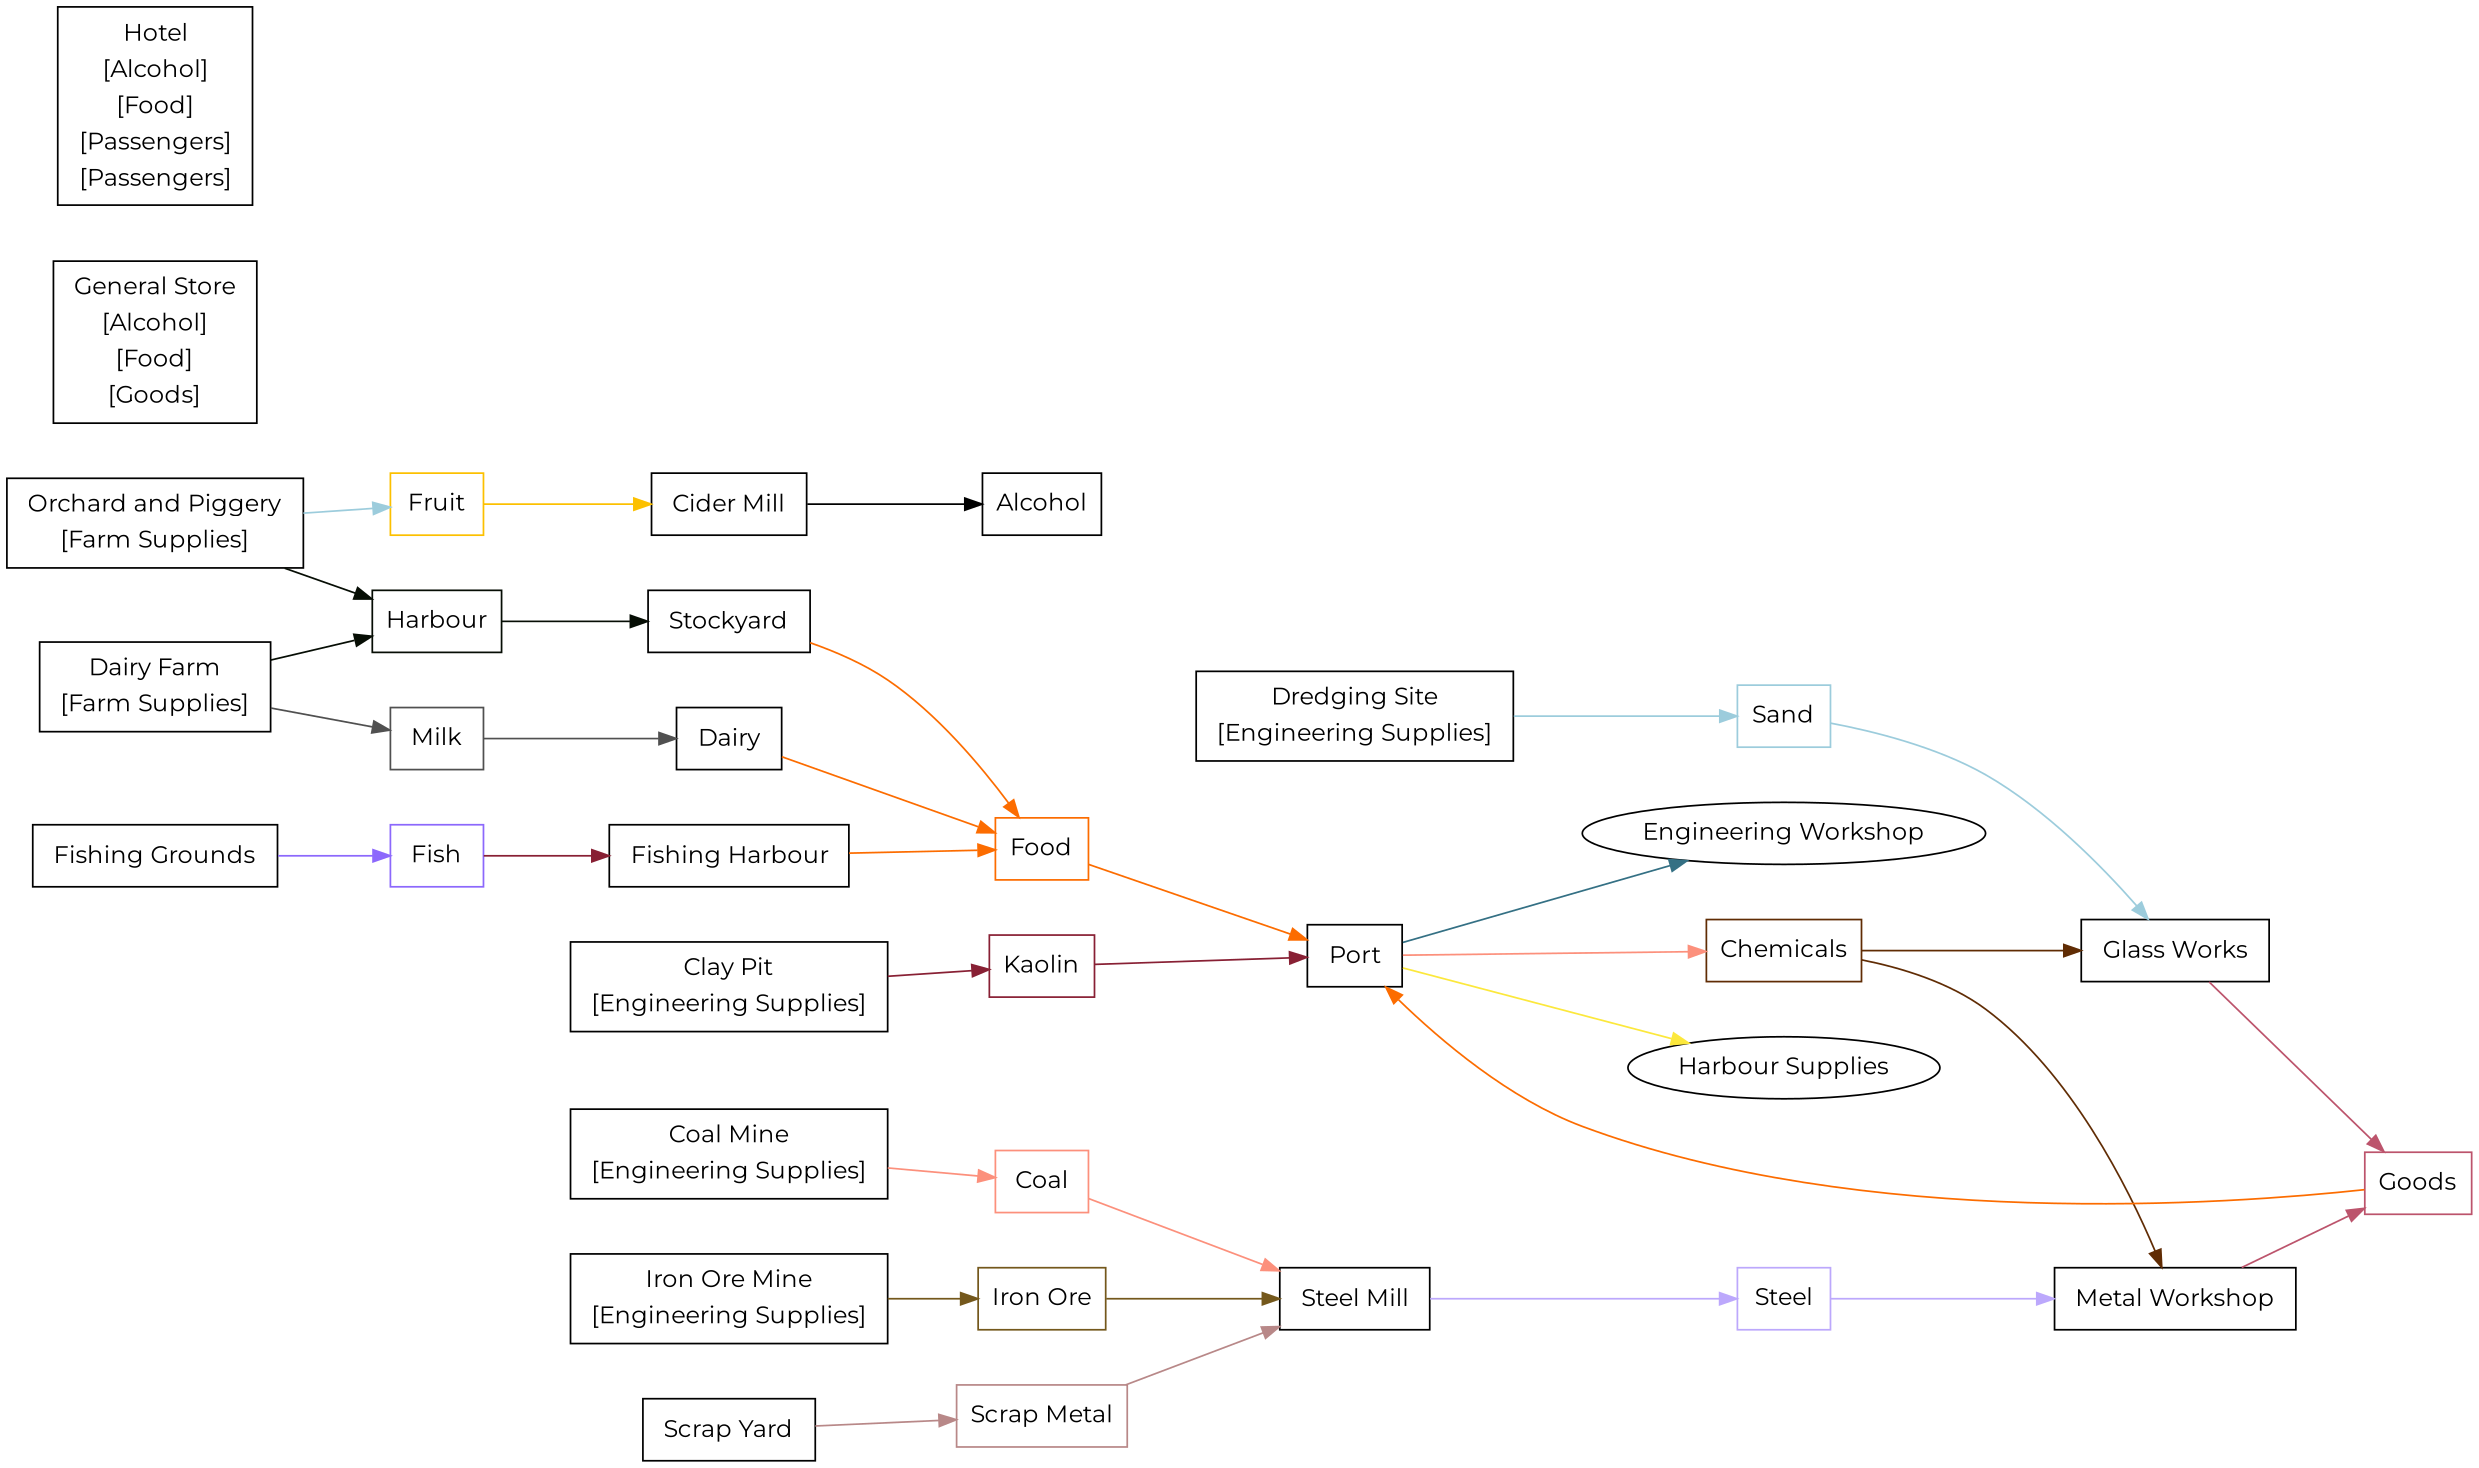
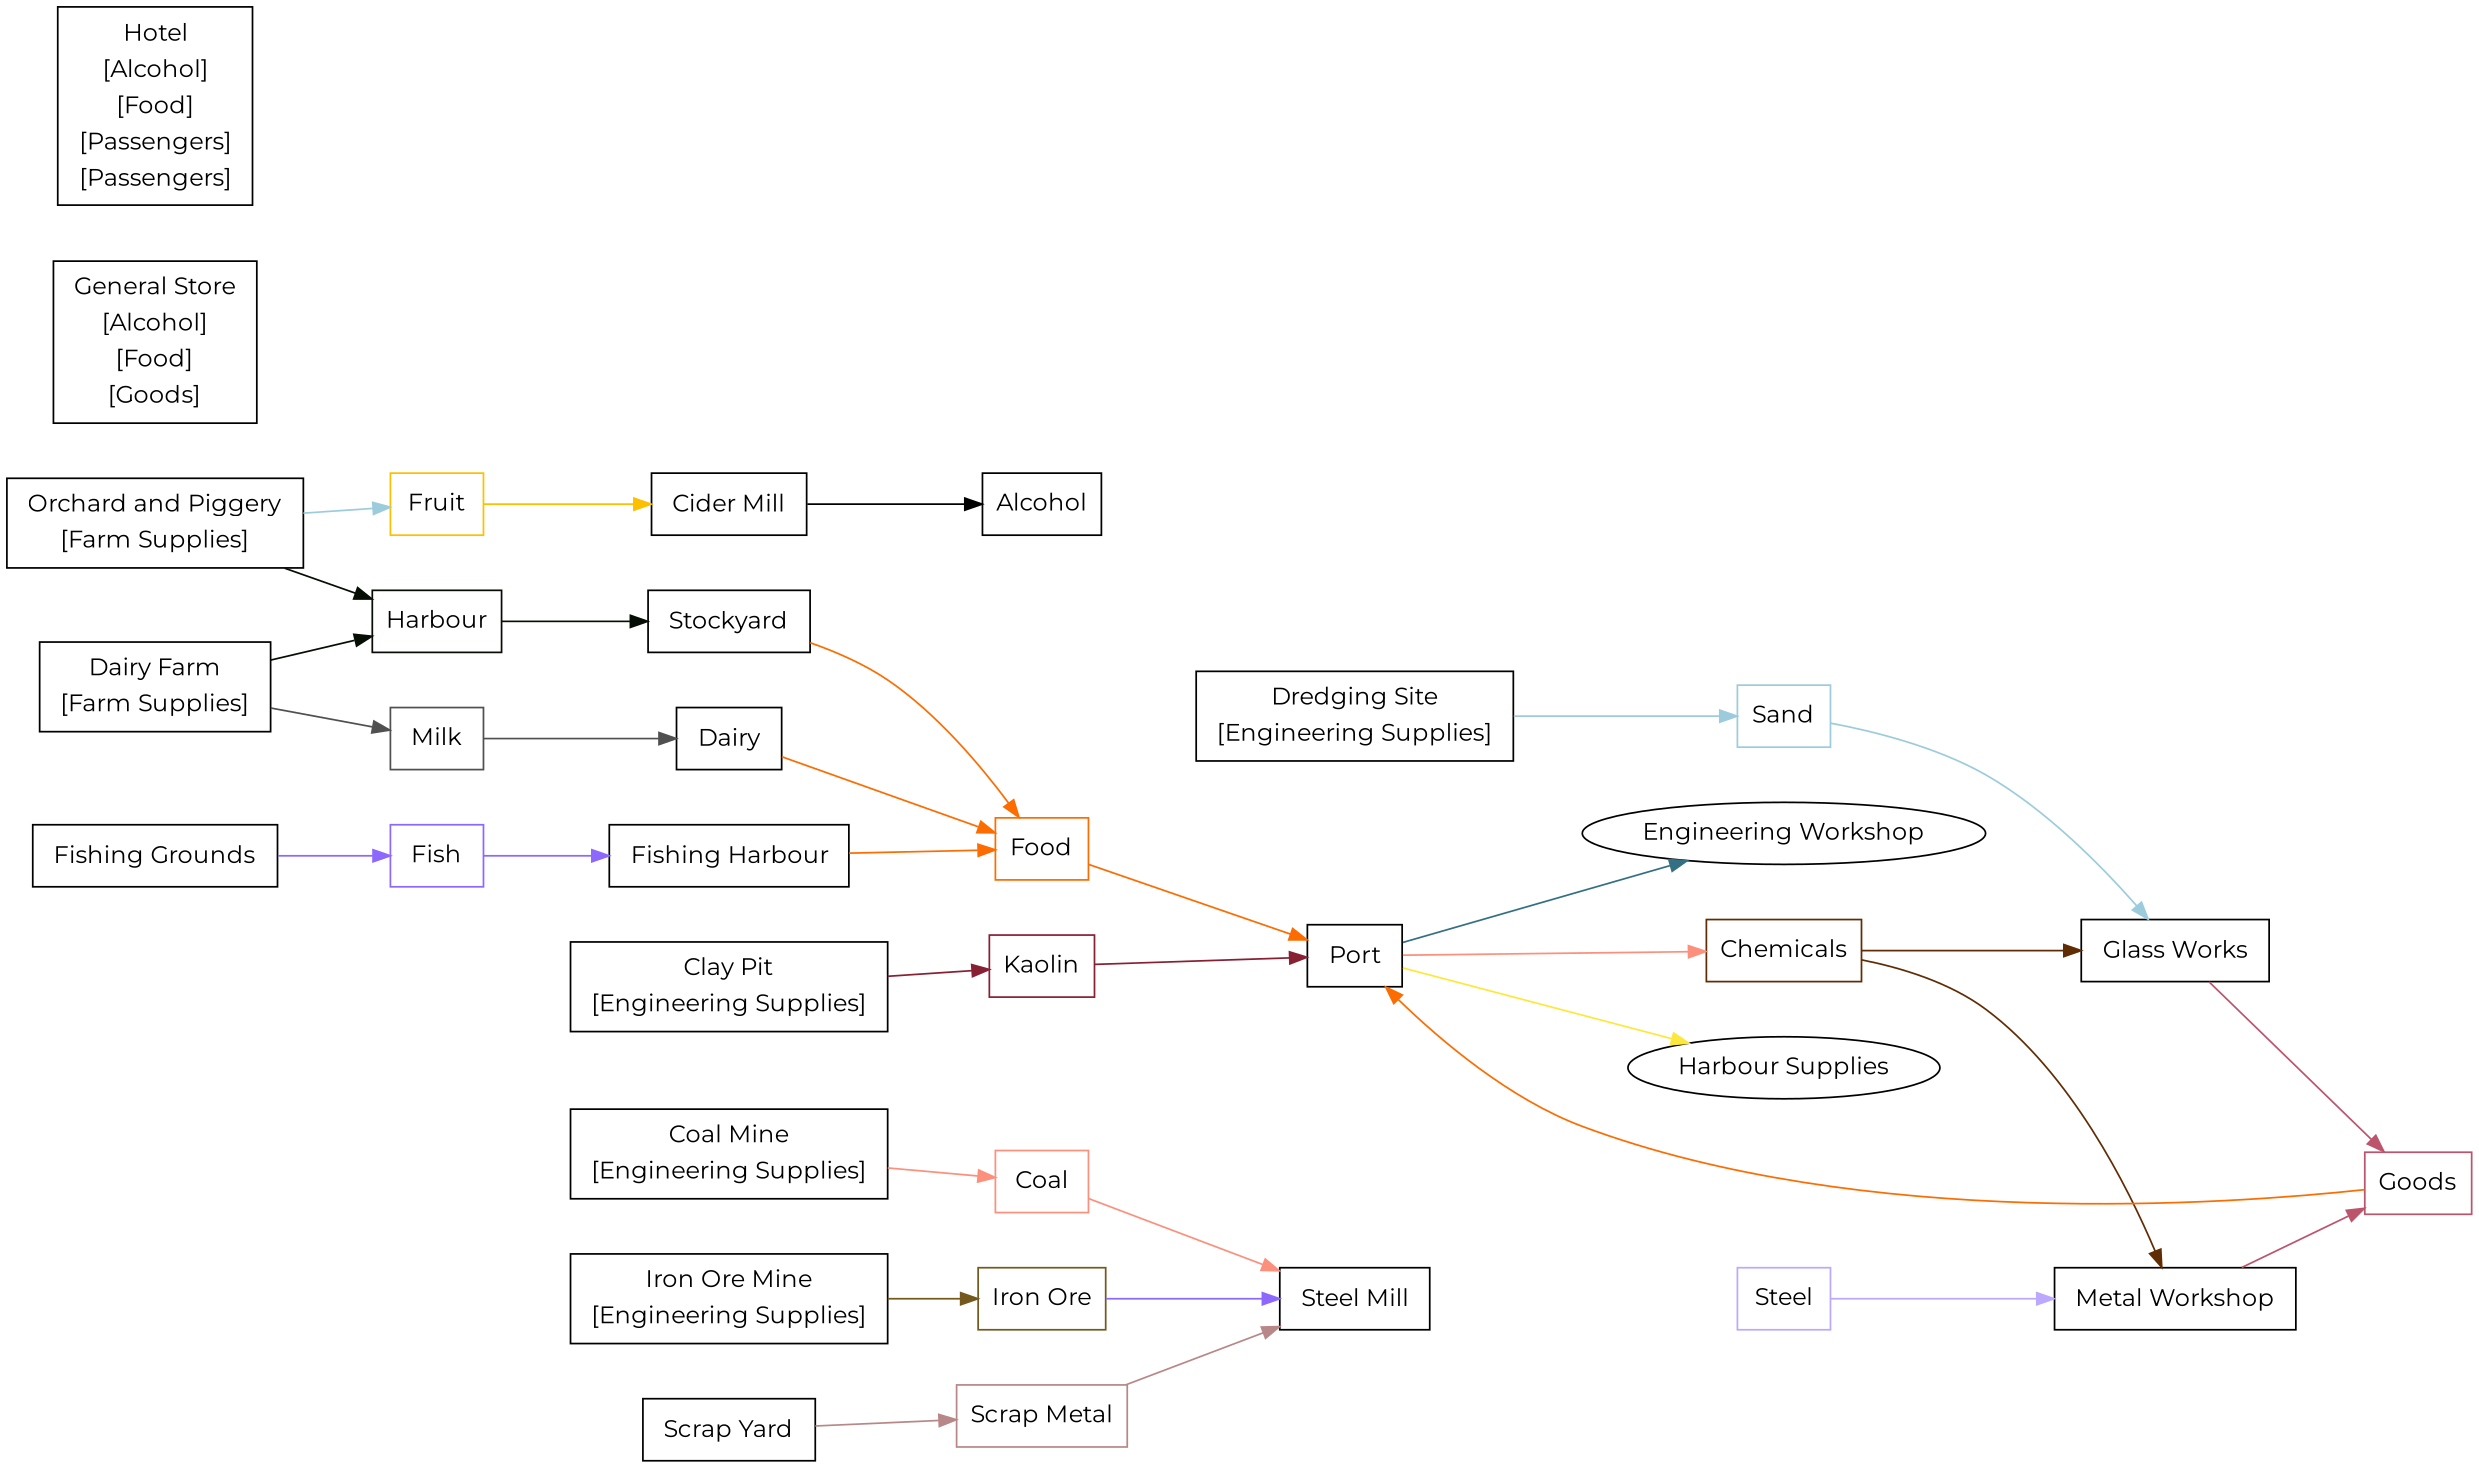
edge "Fish" -> "Fishing Harbour": color #882034 -> #8c68fc
edge "Iron Ore" -> "Steel Mill": color #74581c -> #8c68fc
edge "Steel Mill" -> "Steel": removed
